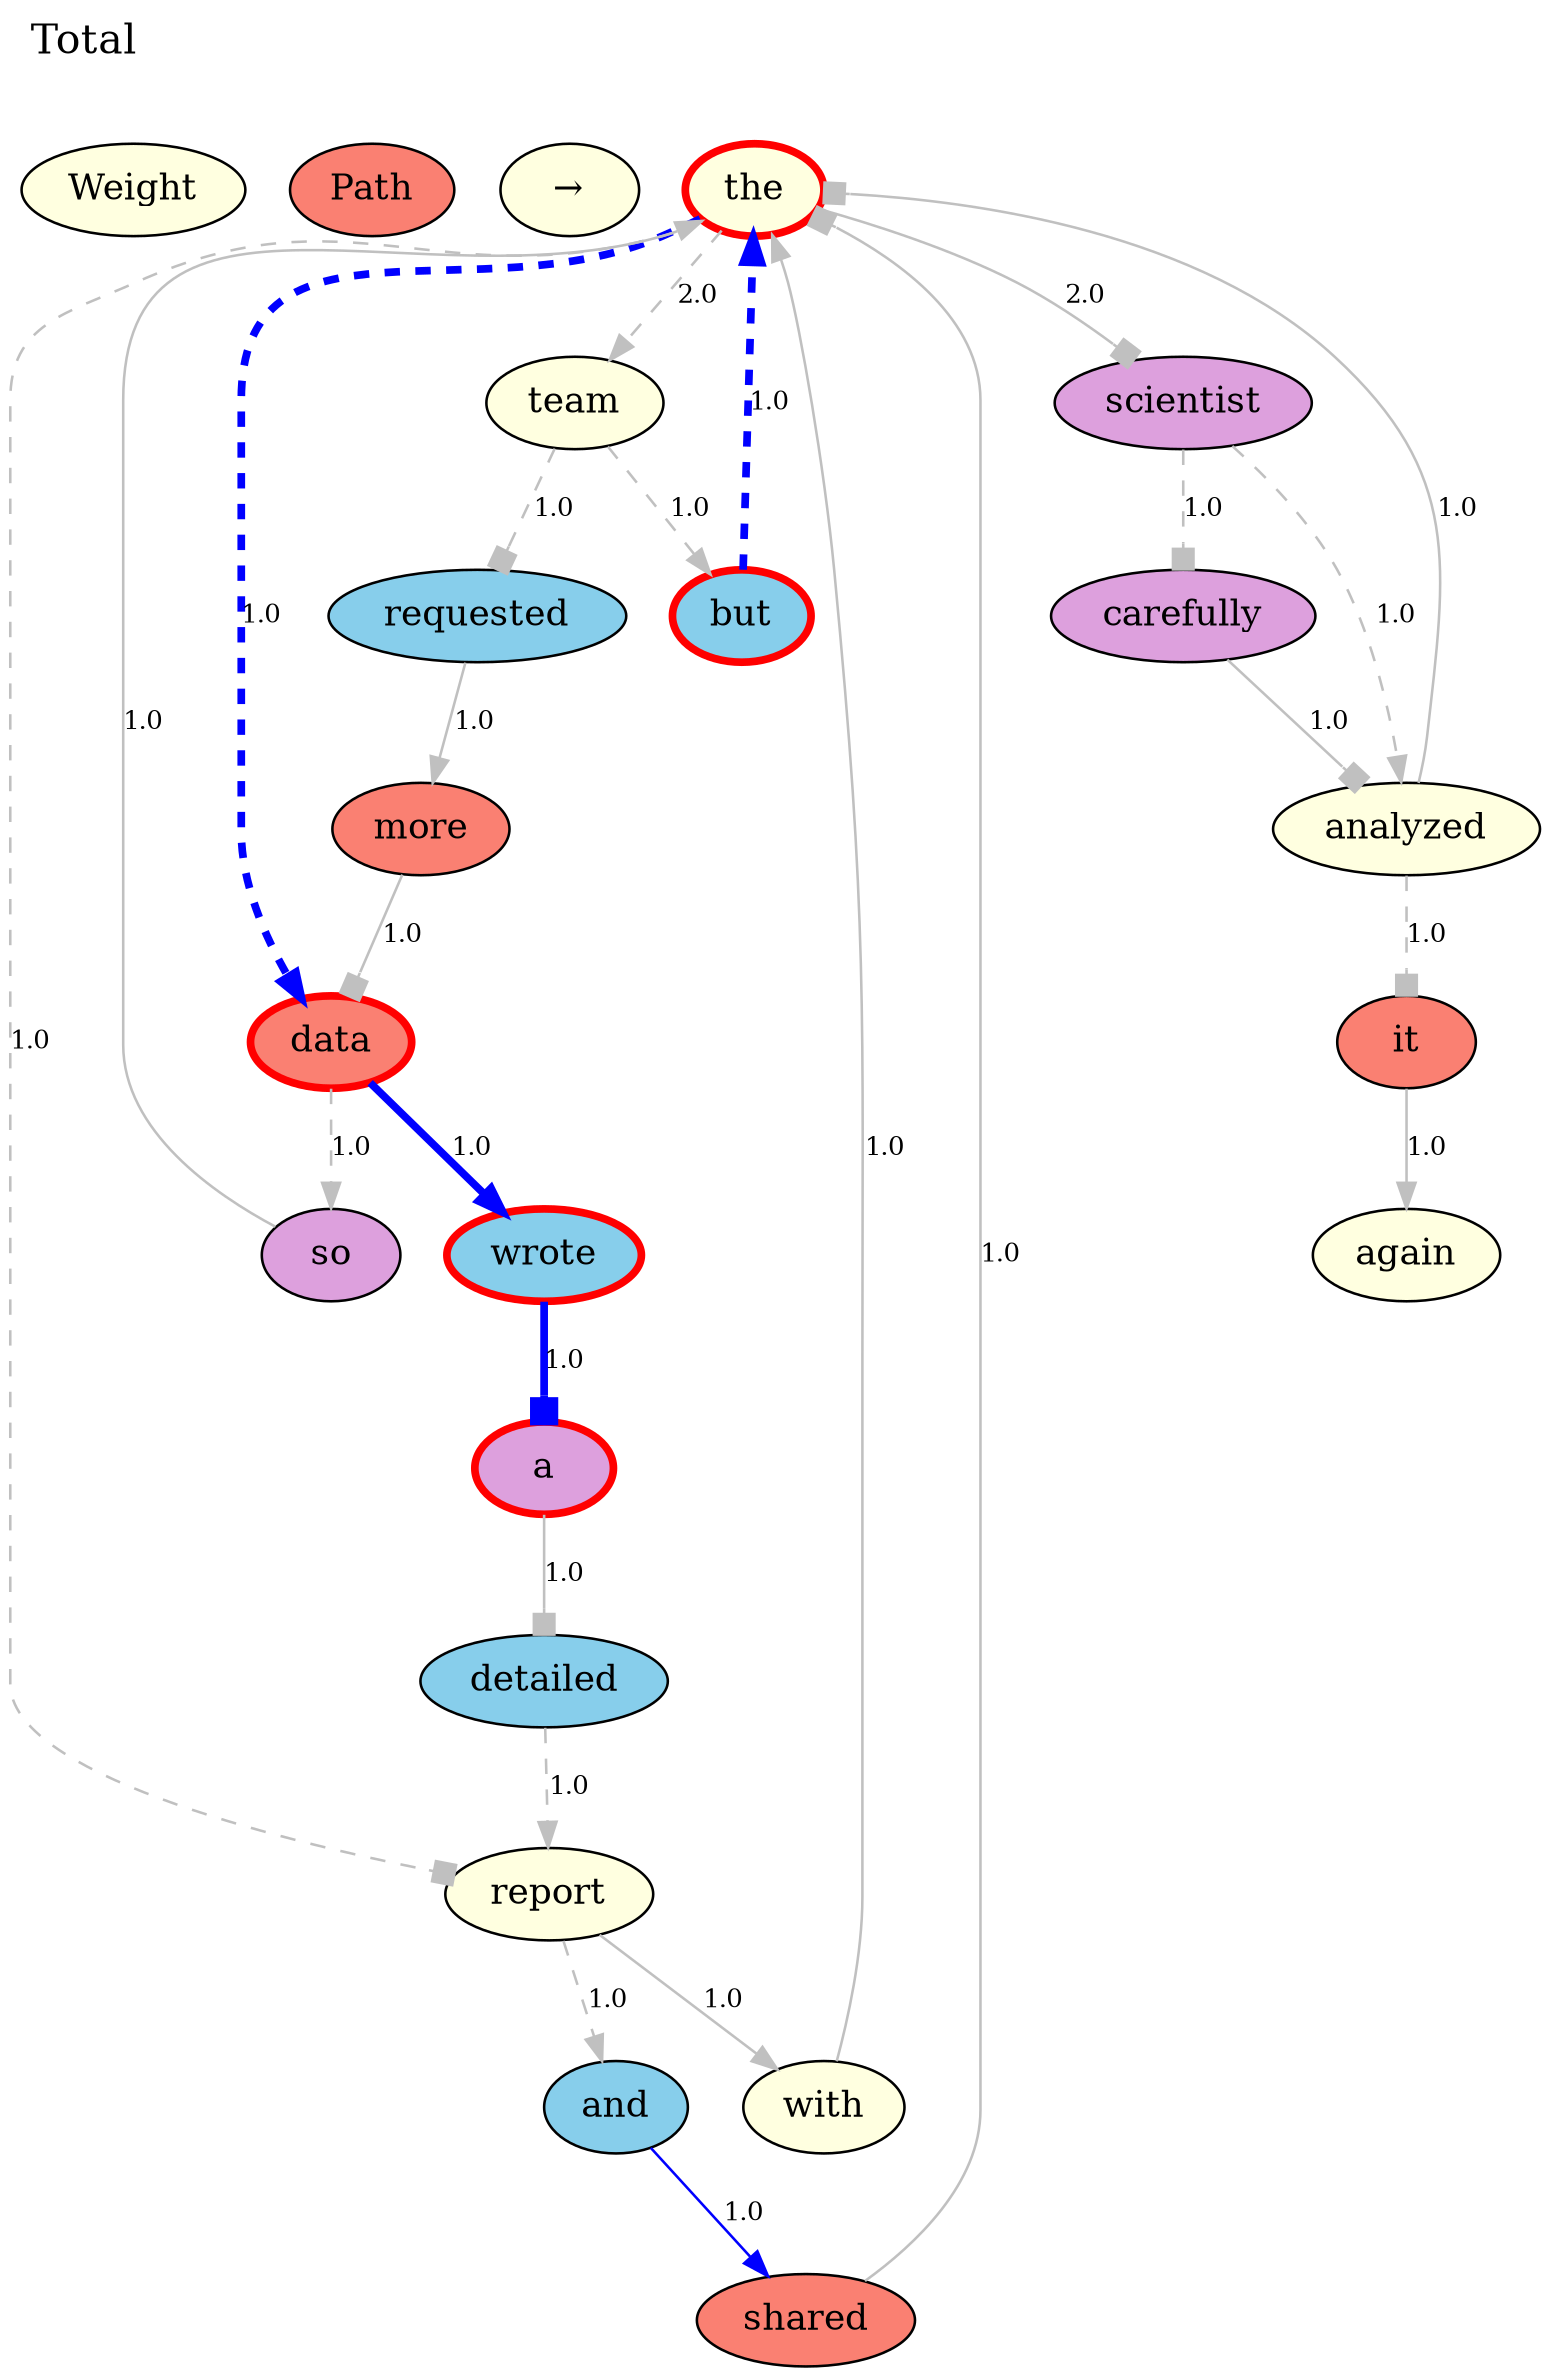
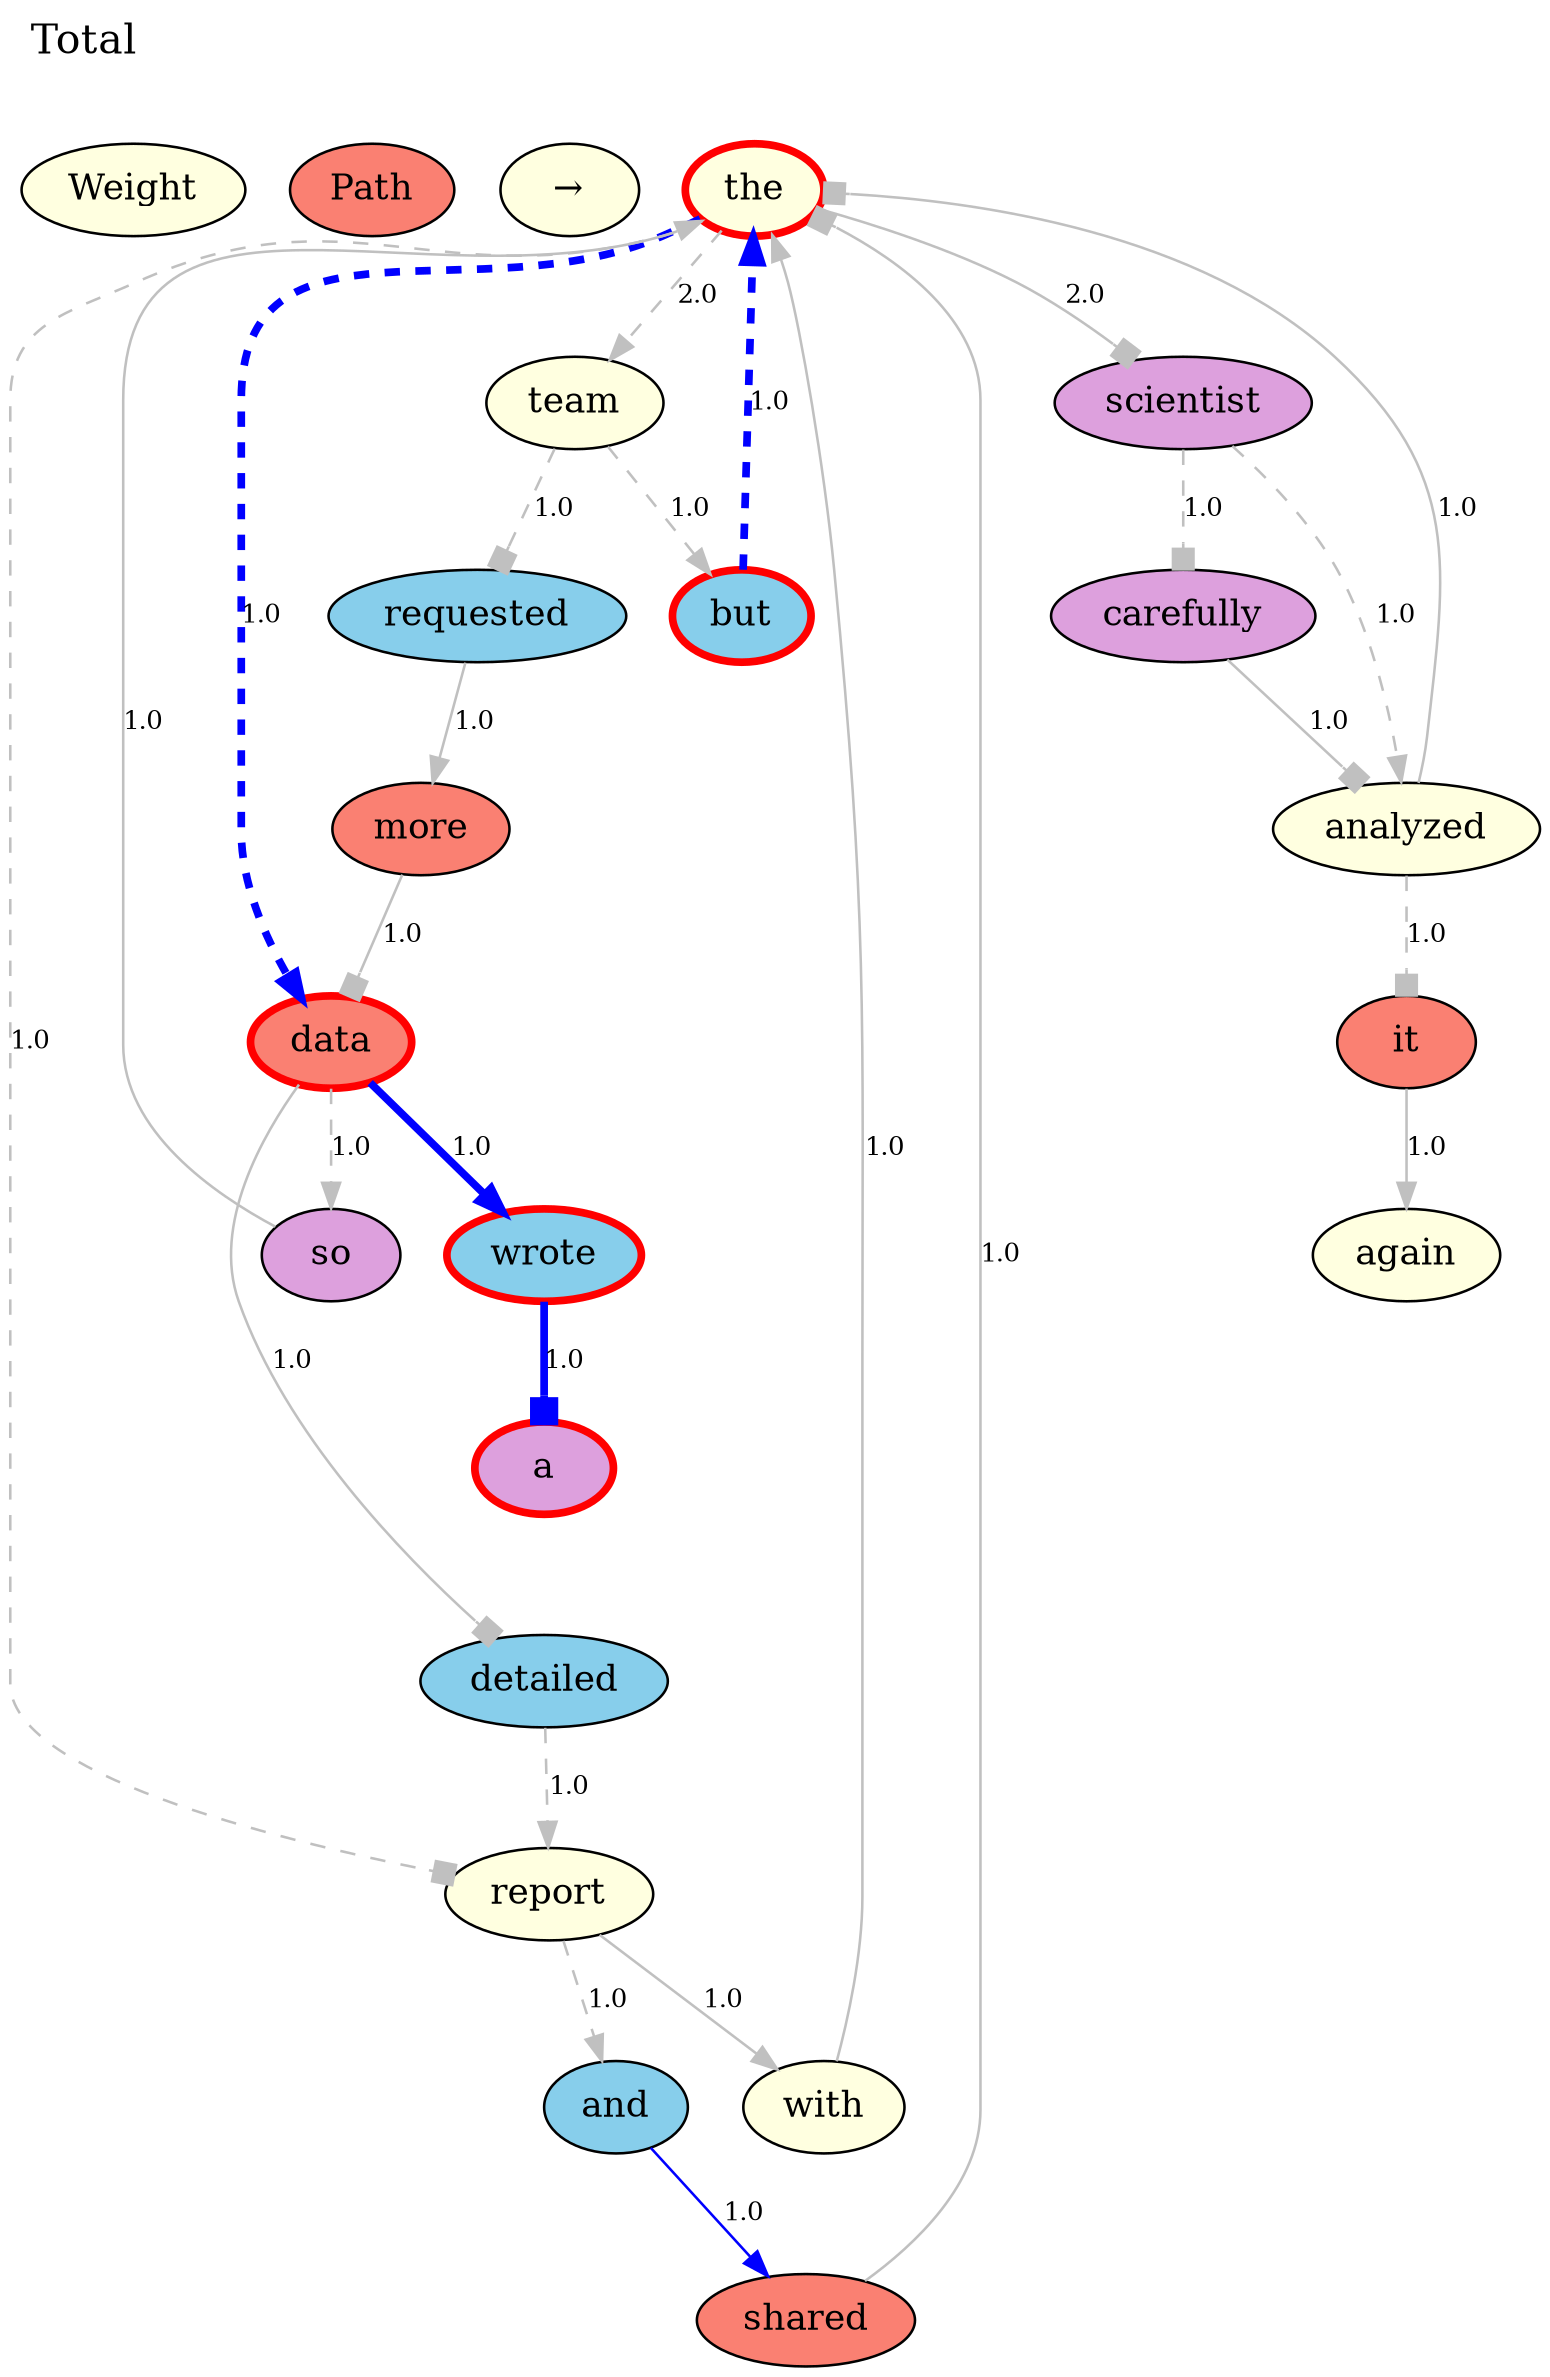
edge "a" -> "detailed": now "data" -> "detailed"
